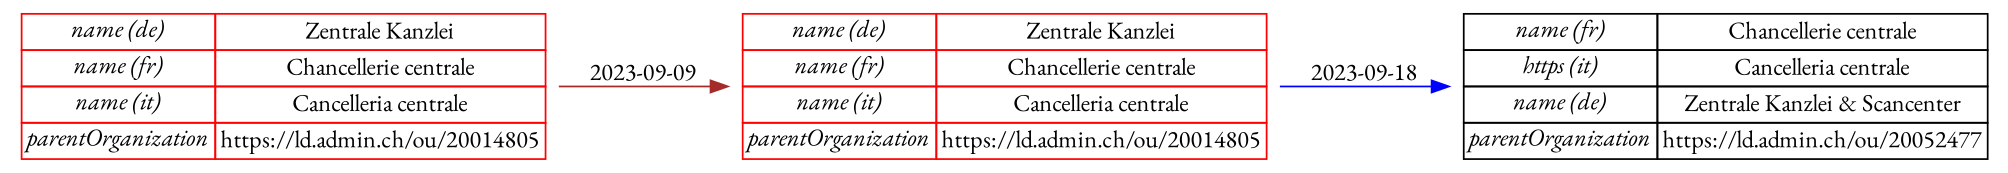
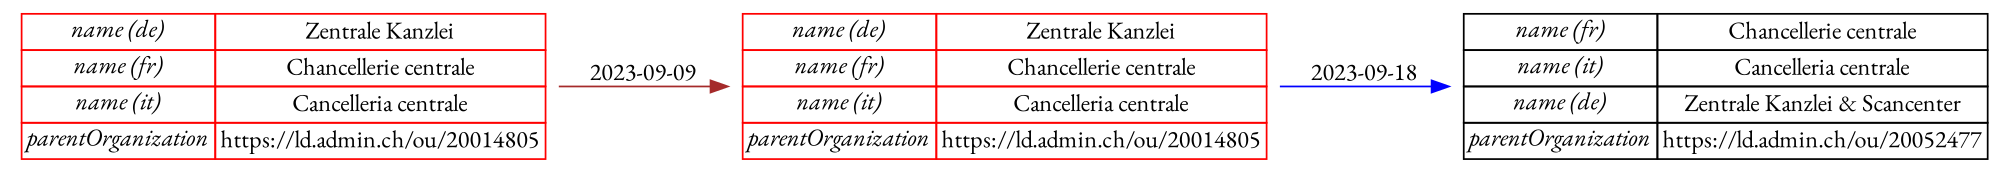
node "name (fr)": text "https (it)" -> "name (it)"
